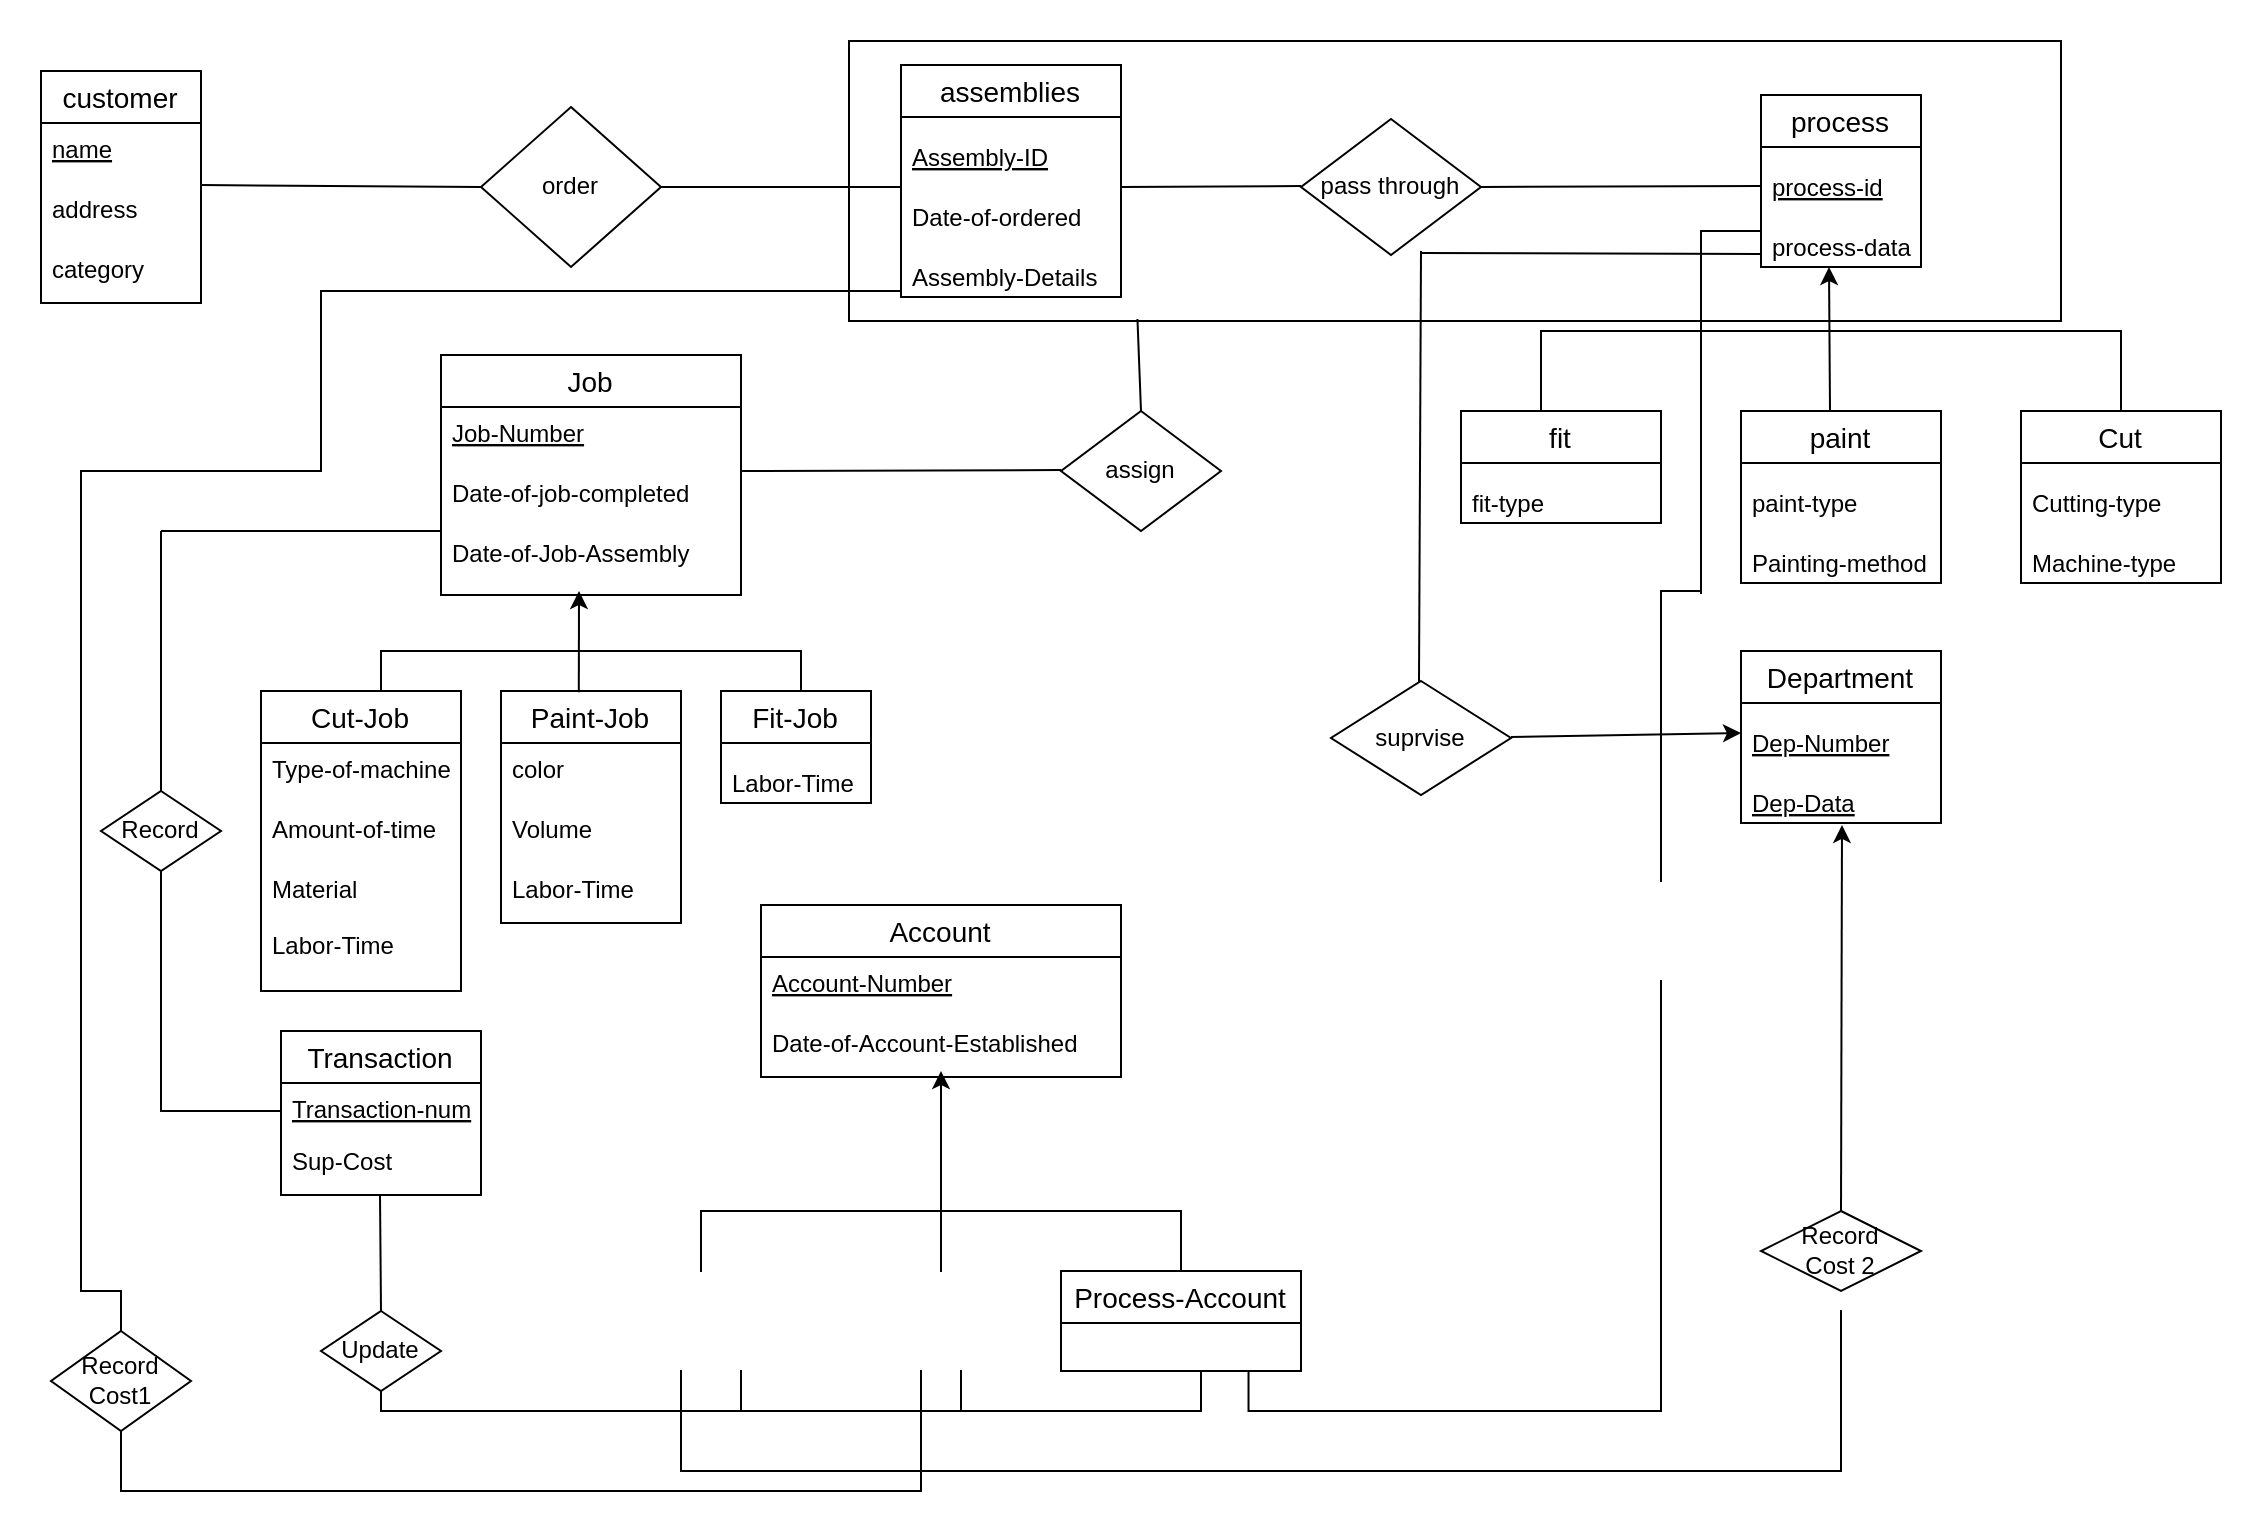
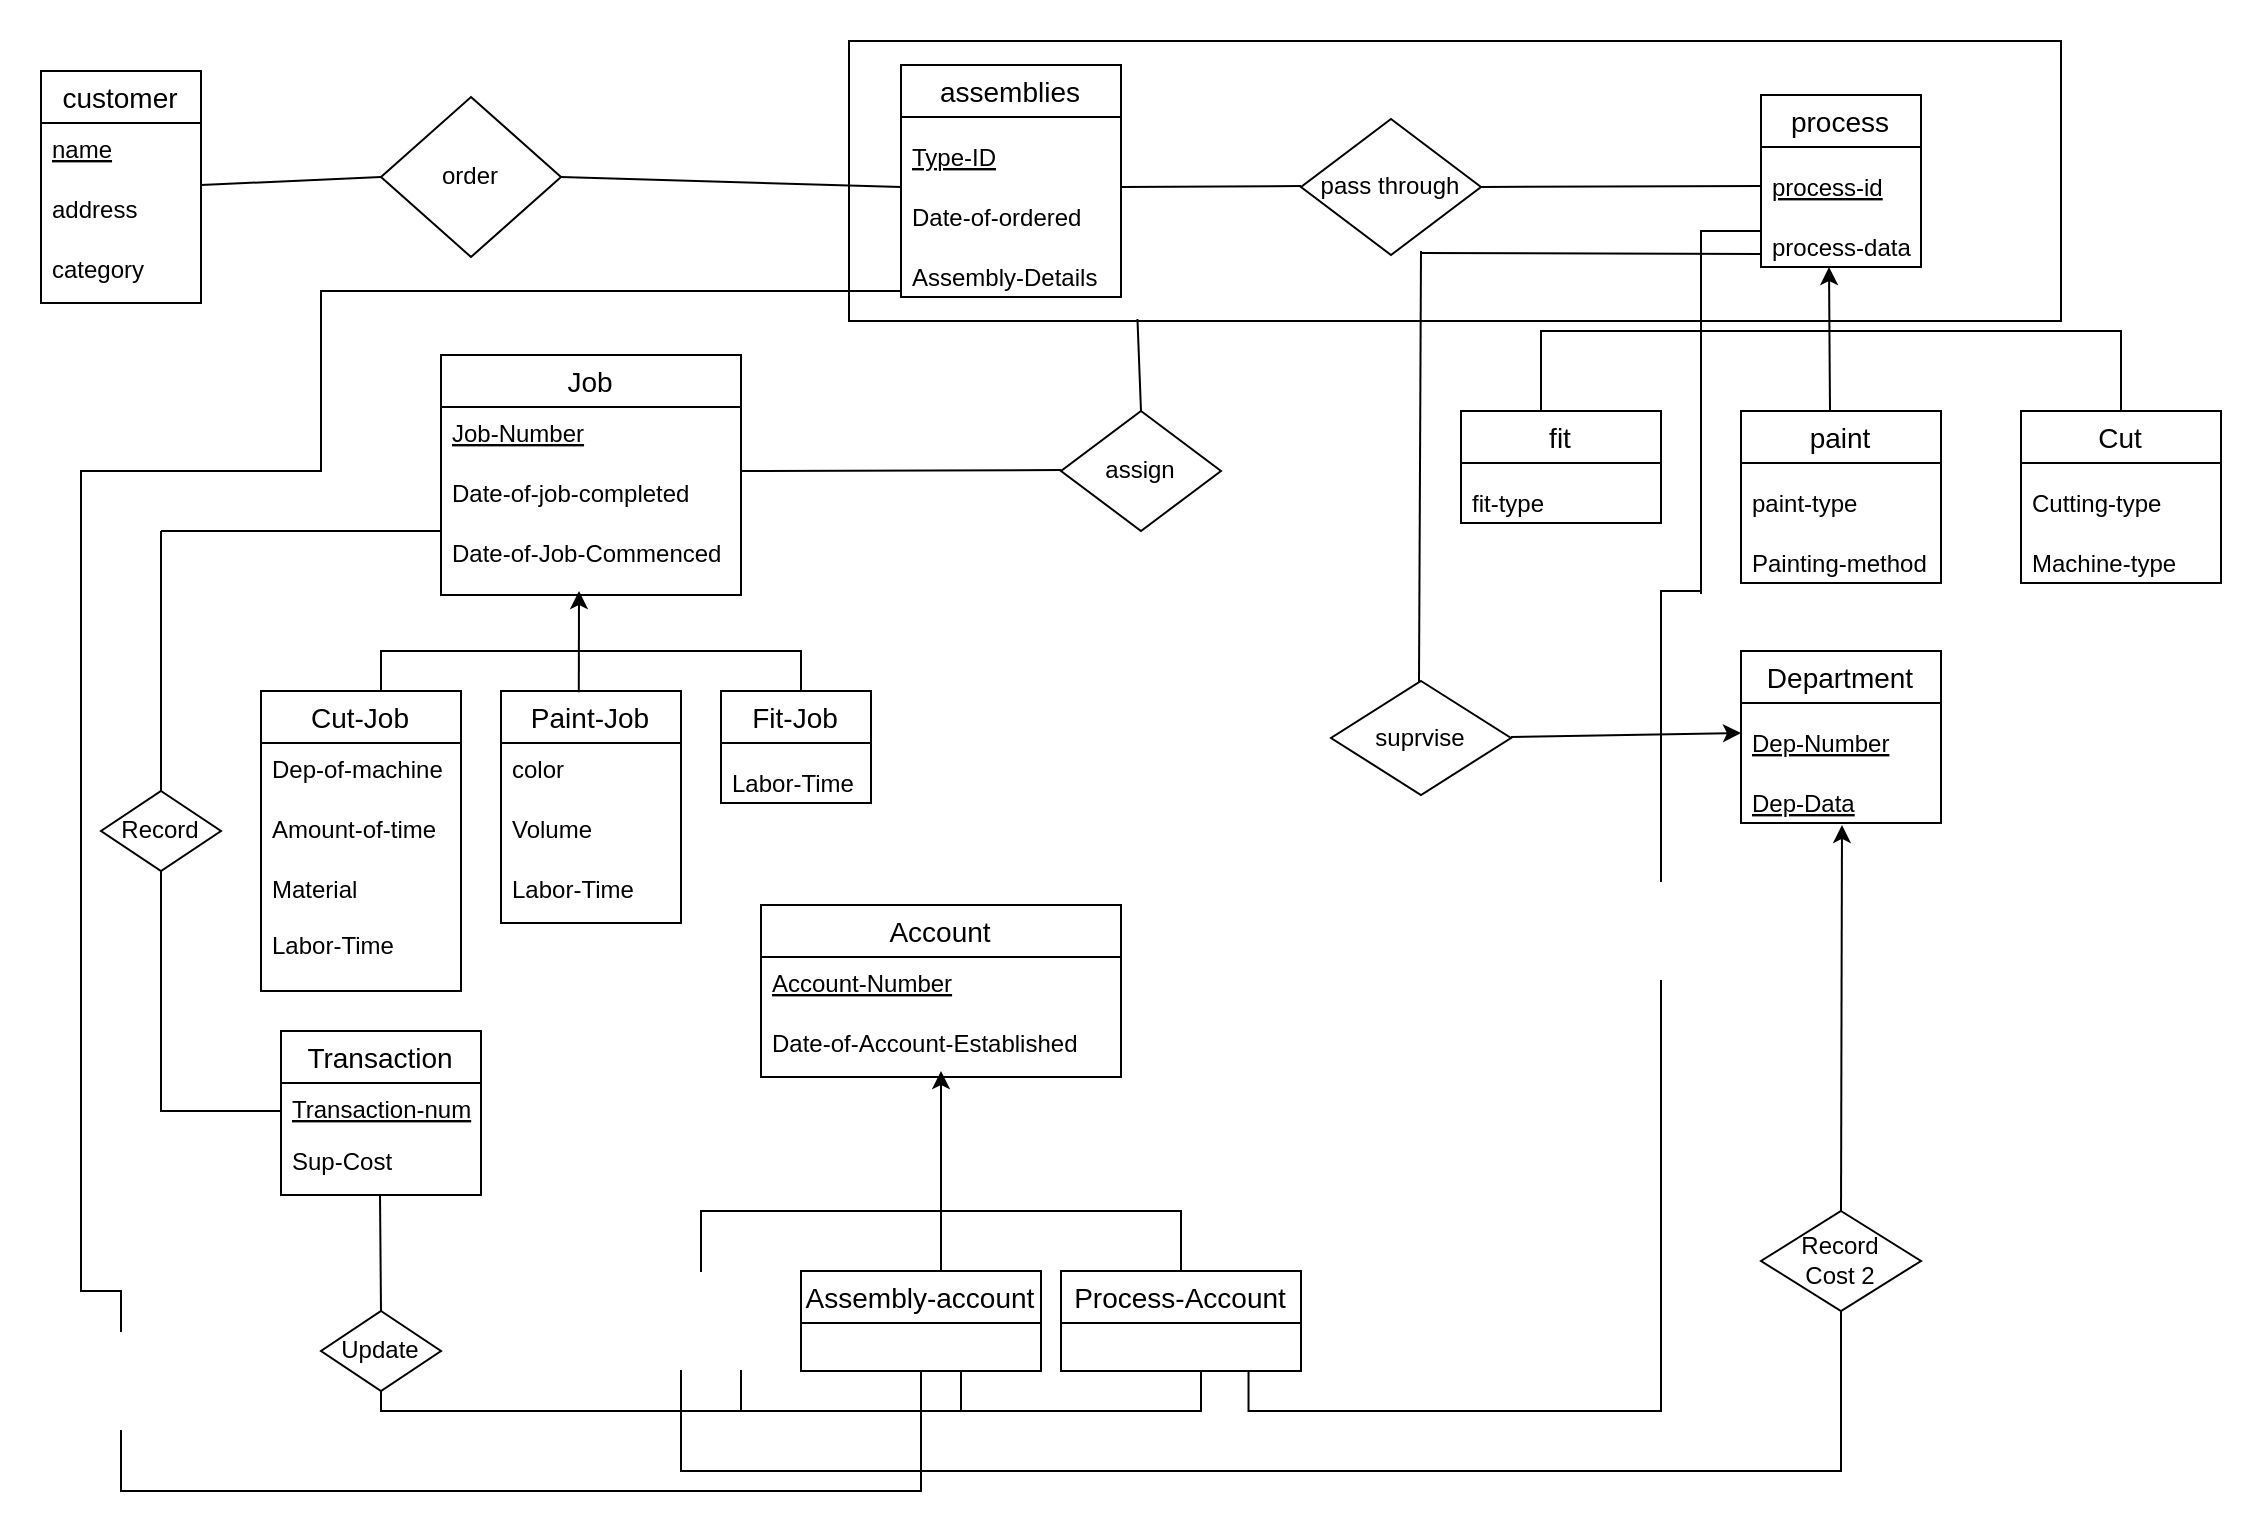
node "Assembly-ID": label "Assembly-ID" -> "Type-ID"
node "order": moved (571, 187) -> (471, 177)
node "Date-of-Job-Assembly": label "Date-of-Job-Assembly" -> "Date-of-Job-Commenced"
node "Type-of-machine": label "Type-of-machine" -> "Dep-of-machine"
node "Record Cost 2": size 160x80 -> 160x100
node "Assembly-account": added
node "Record Cost1": removed
